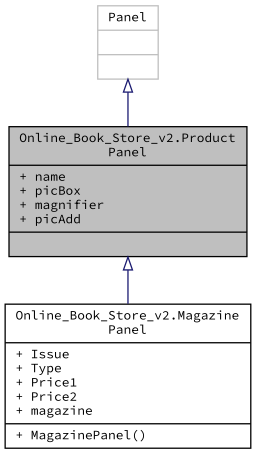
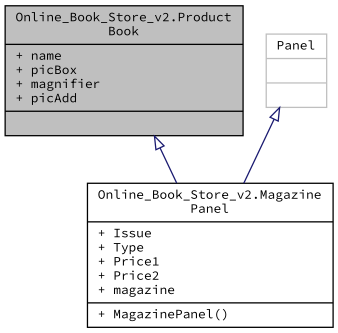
edge "Online_Book_Store_v2.Product" -> "Panel": now "Online_Book_Store_v2.Magazine" -> "Panel"
node "Online_Book_Store_v2.Product": text "Panel" -> "Book"
